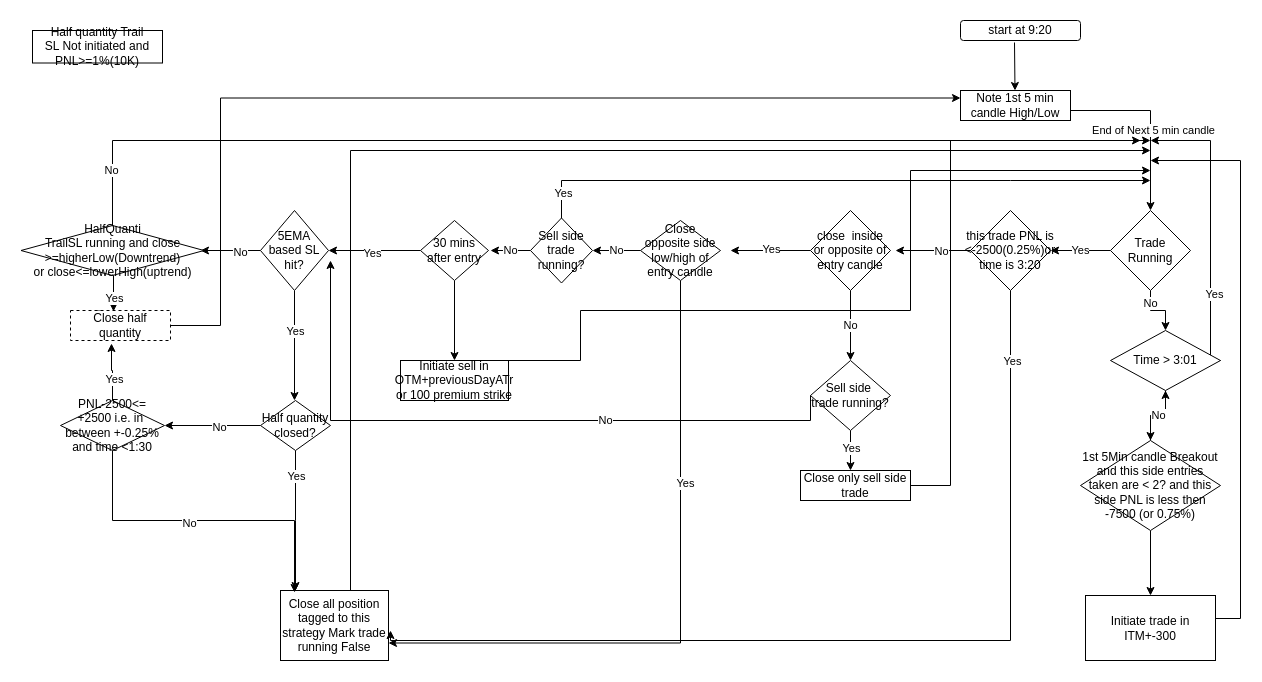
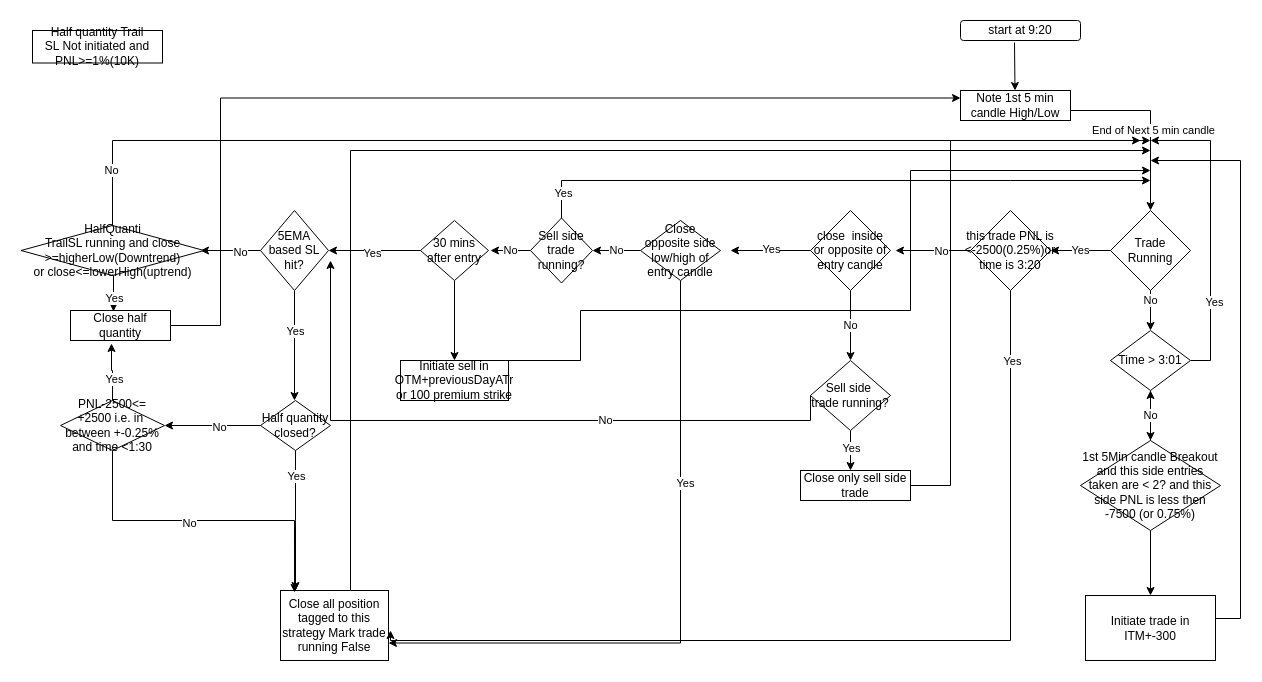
node "Close half quantity": style dashed -> solid
node "Time > 3:01": size 110x60 -> 80x60
